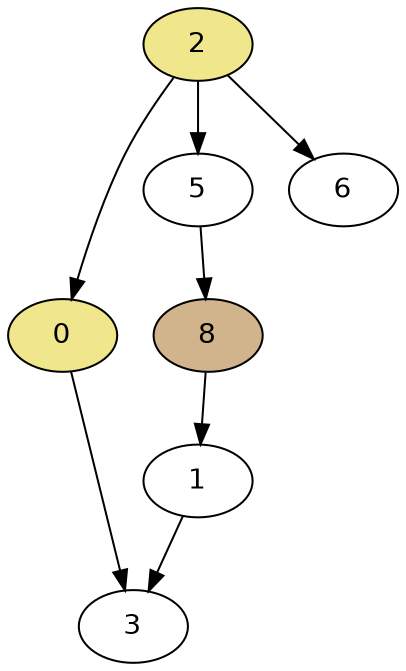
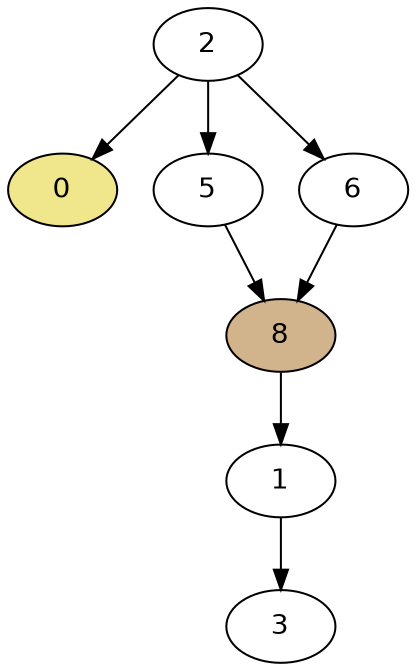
node "2": fillcolor khaki -> white
edge "6" -> "8": added
edge "0" -> "3": removed
